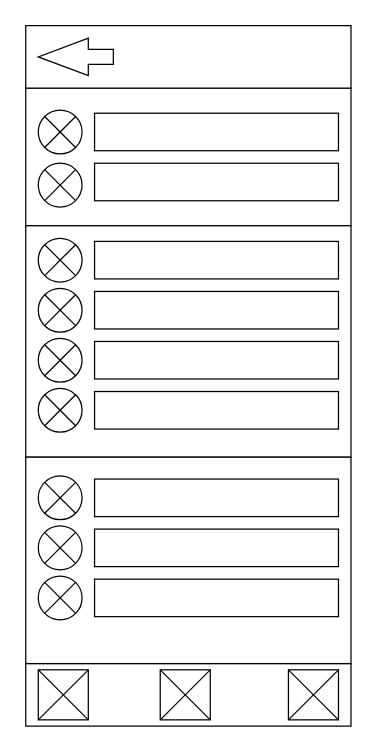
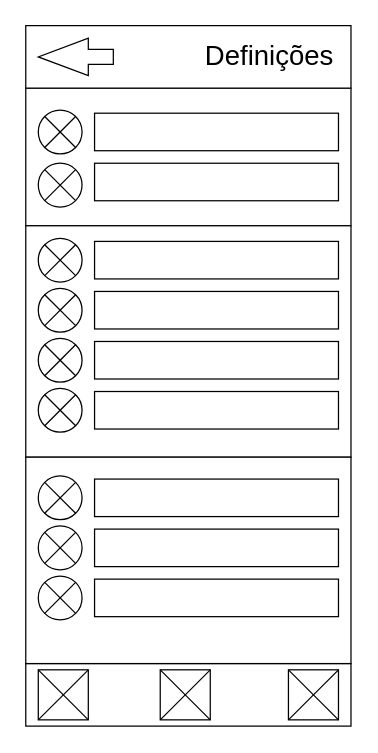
node "Definições": added
